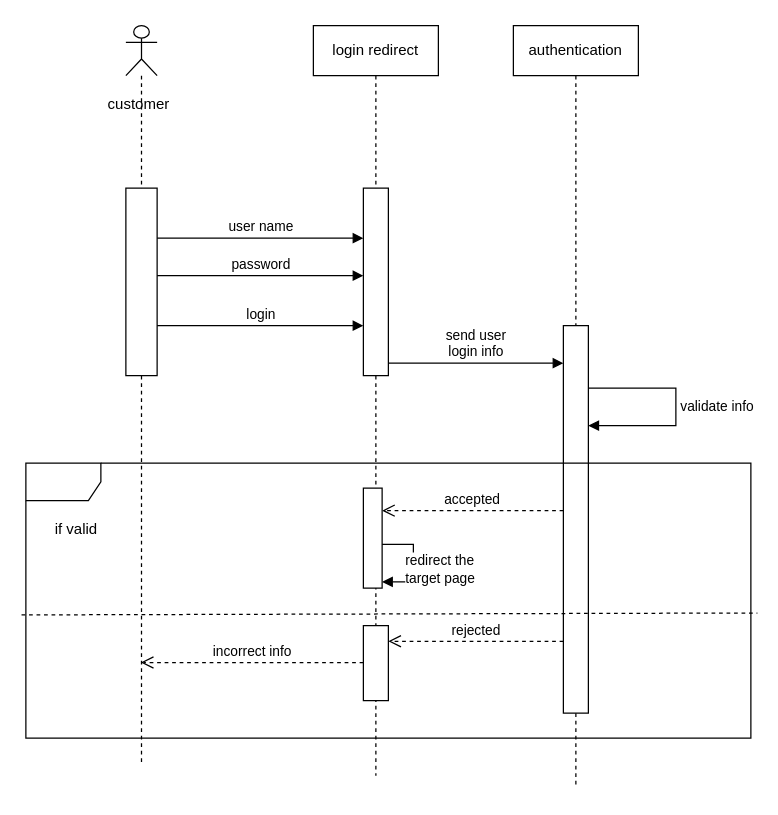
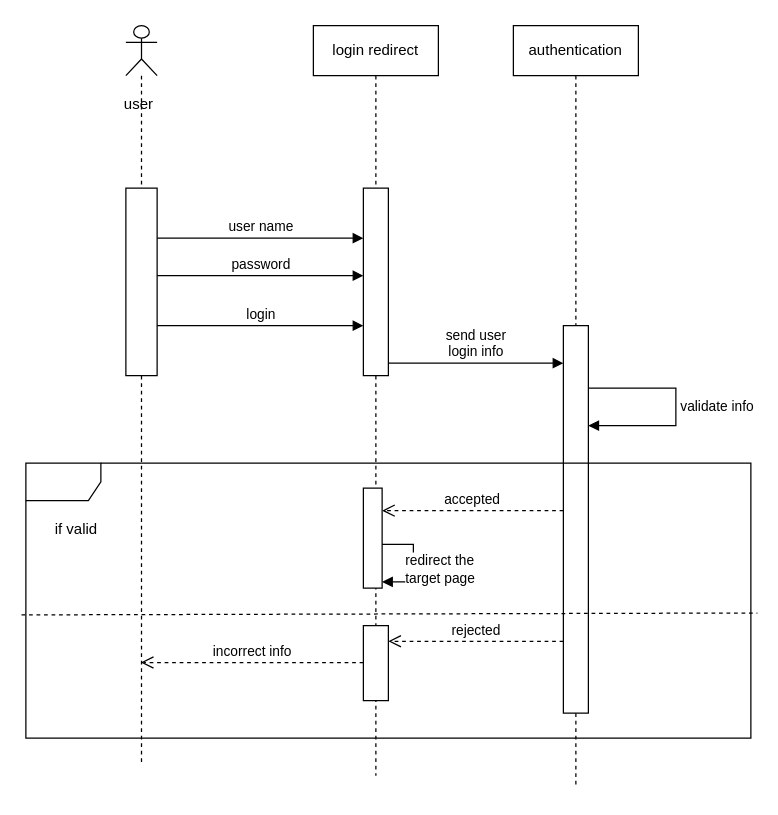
node "customer": label "customer" -> "user"
